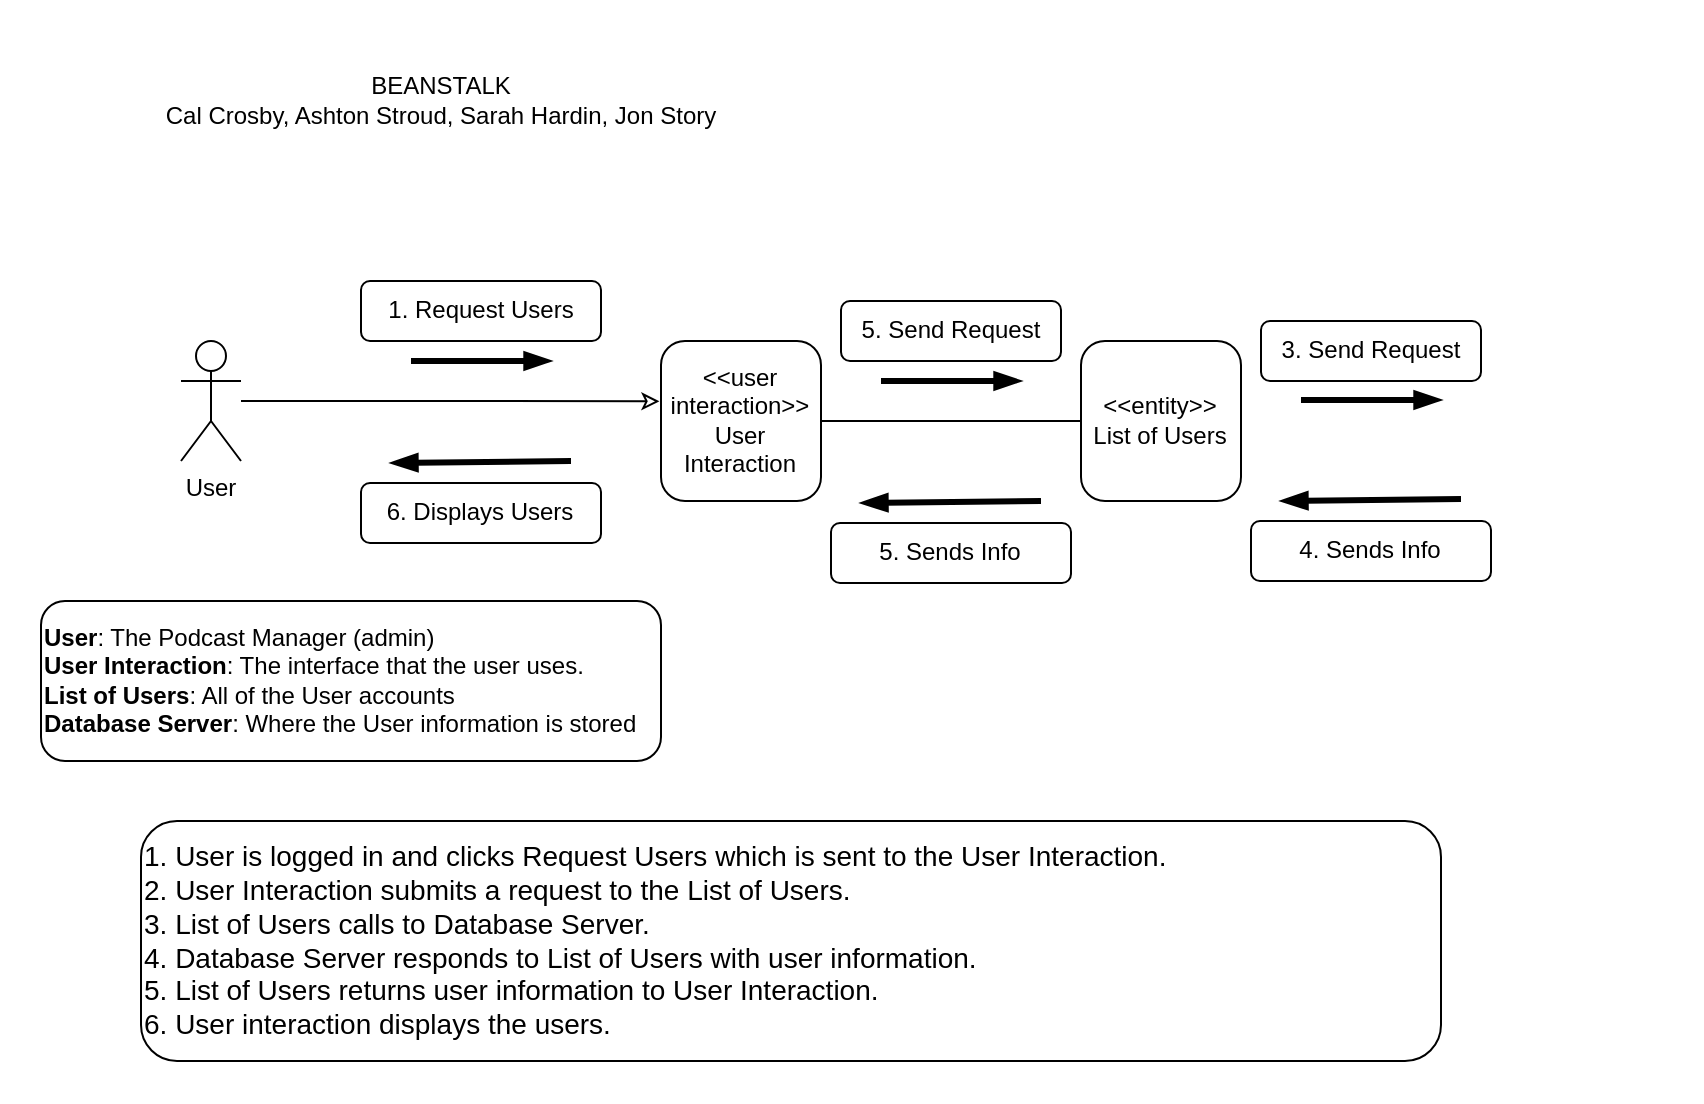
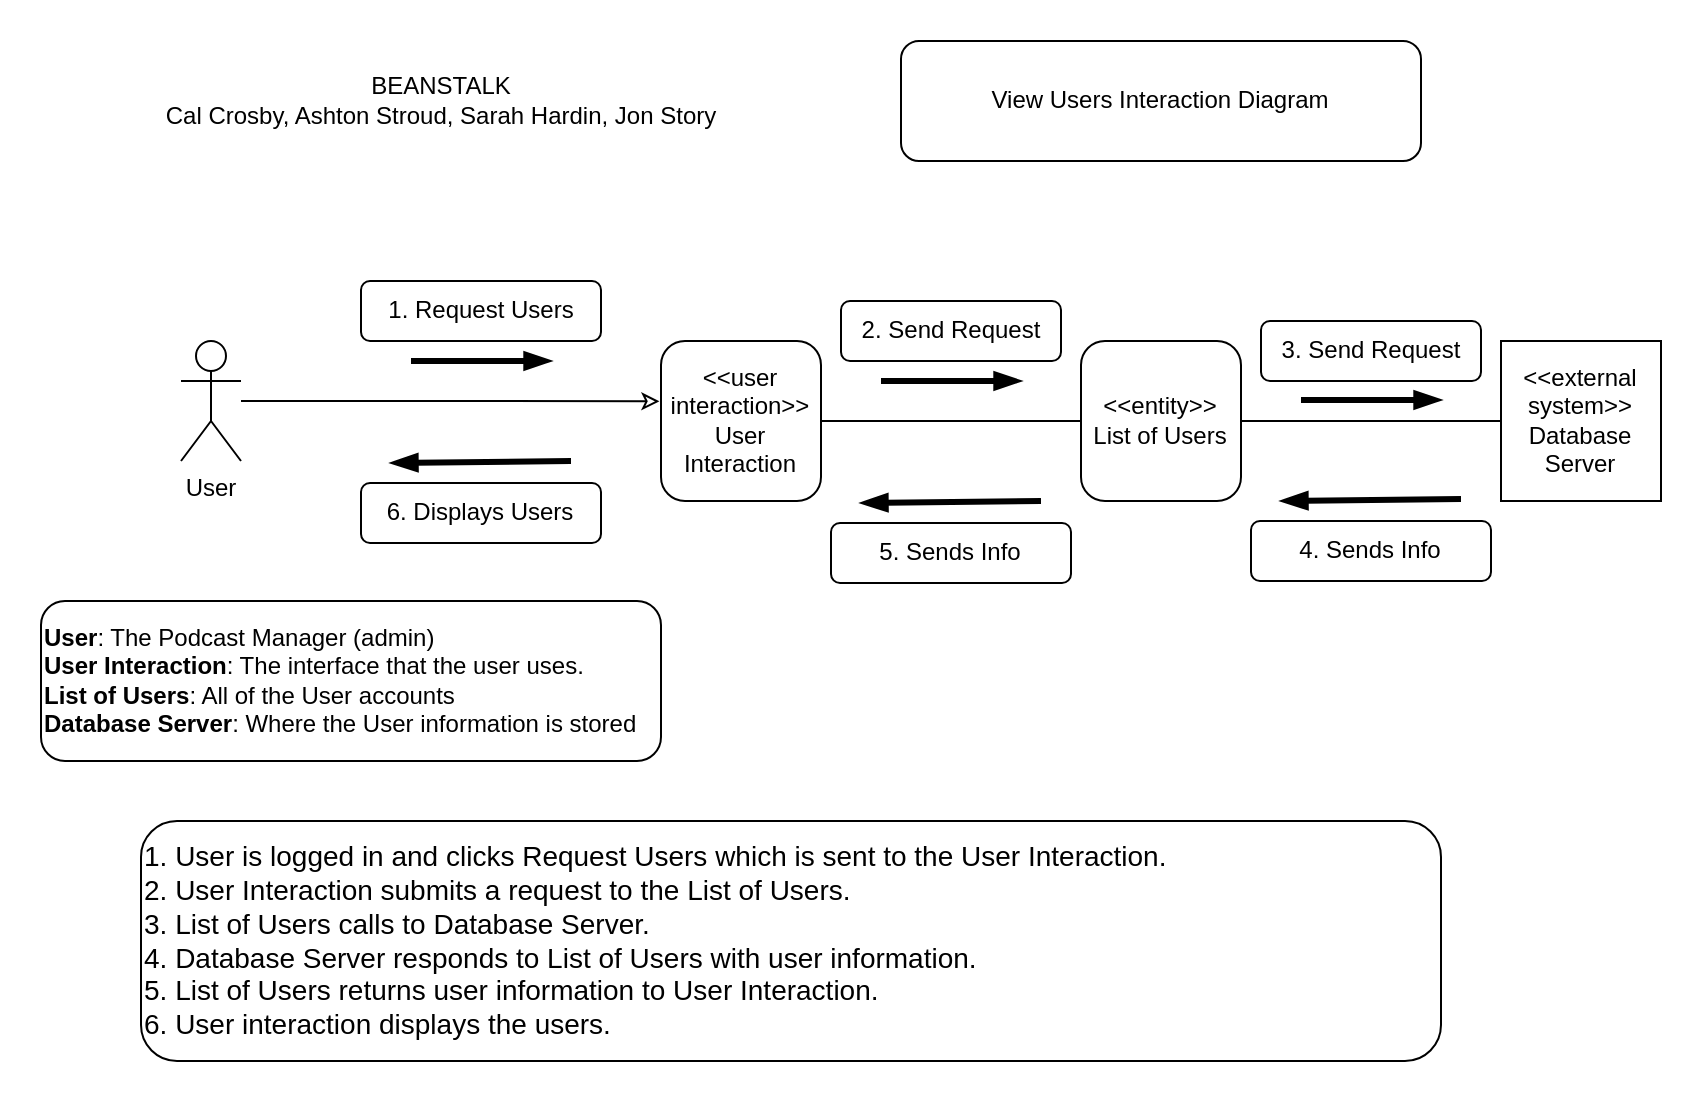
node "View Users Interaction Diagram": added
node "5. Send Request": label "5. Send Request" -> "2. Send Request"
edge "<<entity>> List of Users" -- "<<external system>> Database Server": added
node "<<external system>> Database Server": added
